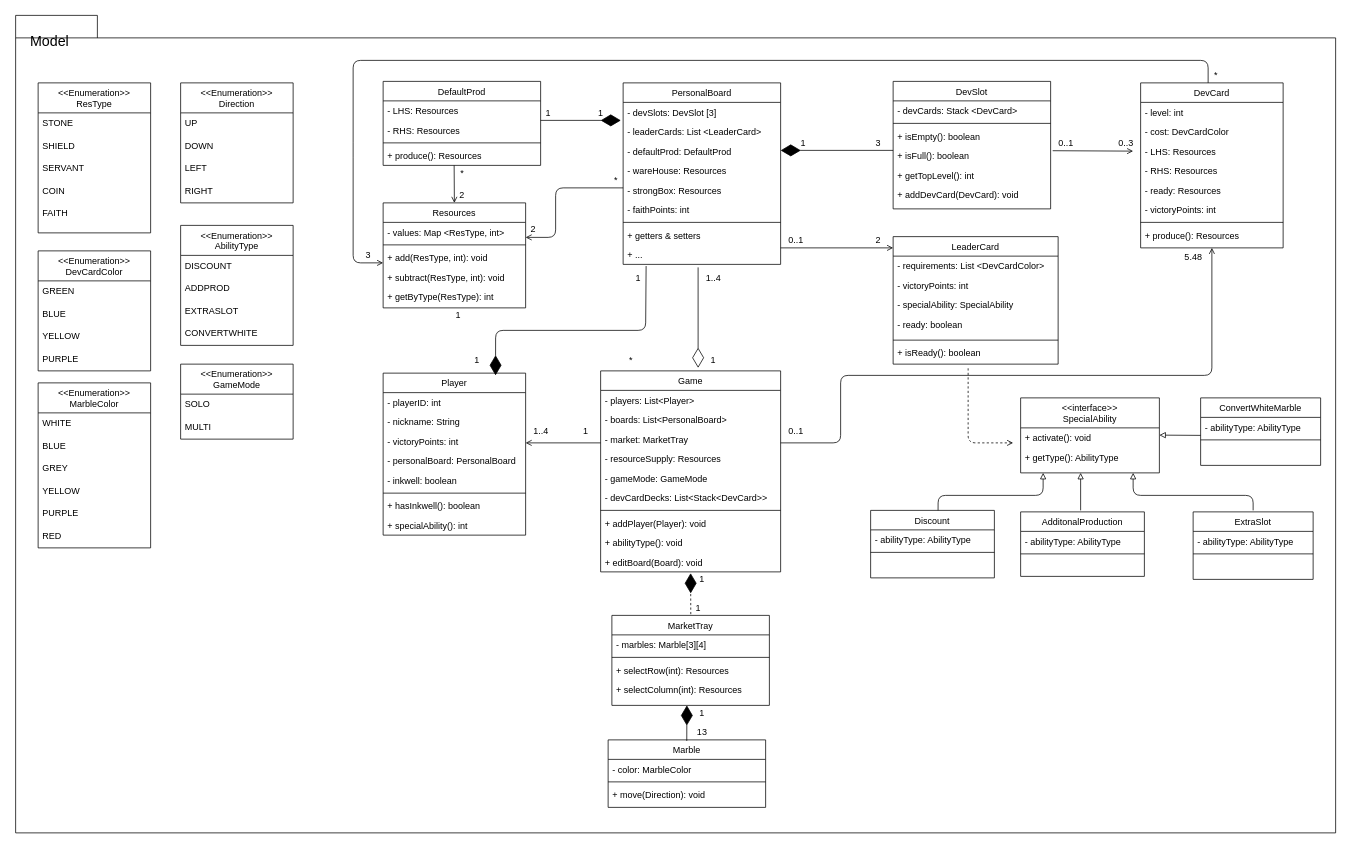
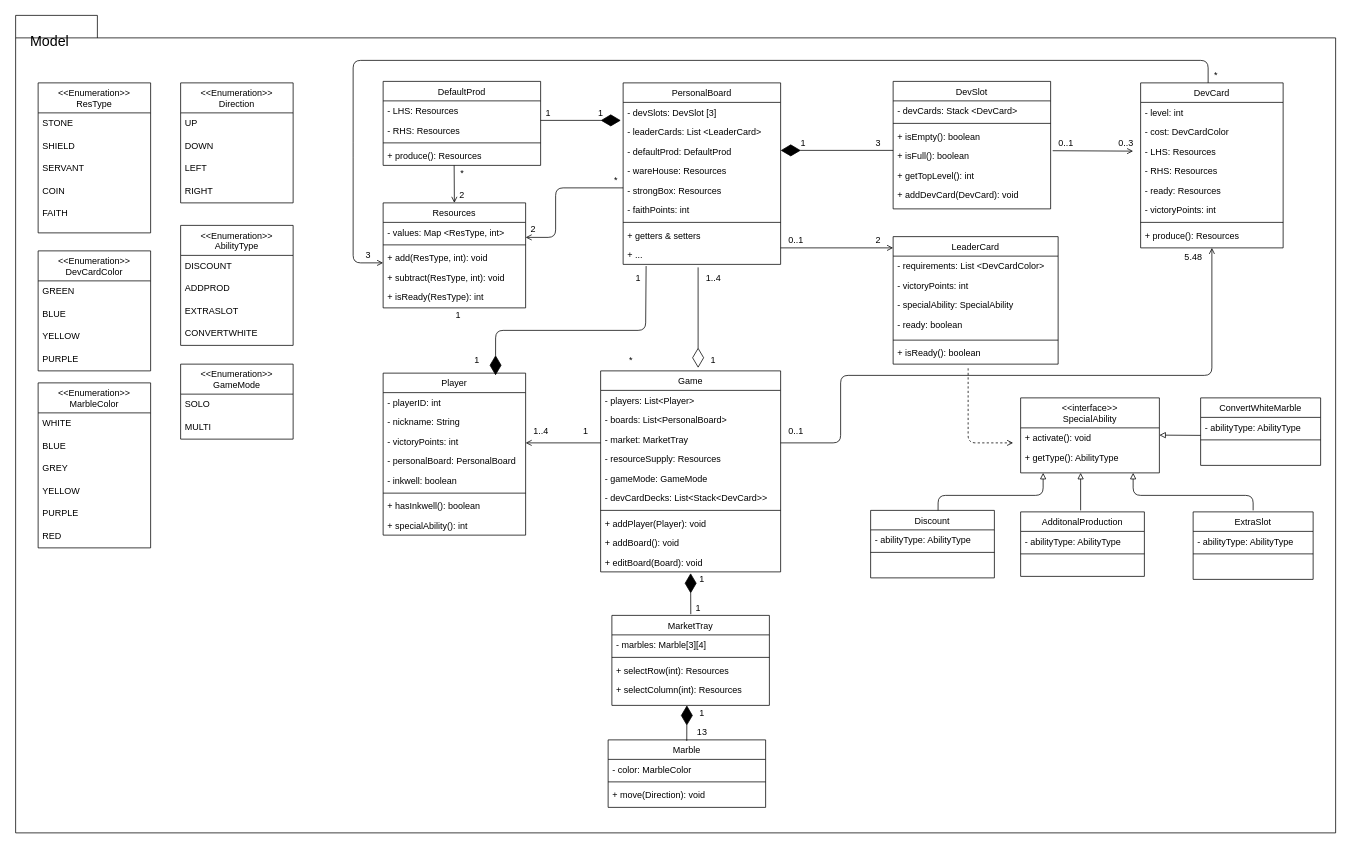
node "+ getByType(ResType): int": label "+ getByType(ResType): int" -> "+ isReady(ResType): int"
node "+ abilityType(): void": label "+ abilityType(): void" -> "+ addBoard(): void"
edge "MarketTray" -> "+ editBoard(Board): void": style dashed -> solid
